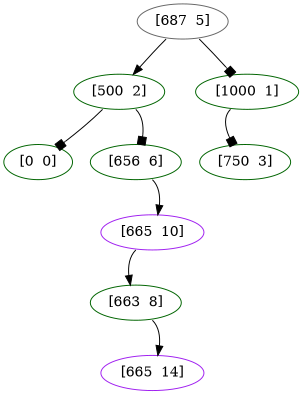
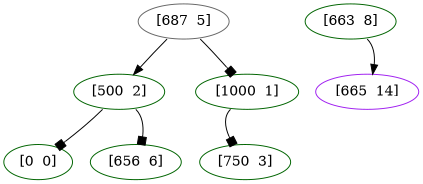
node "[665  10]": removed
